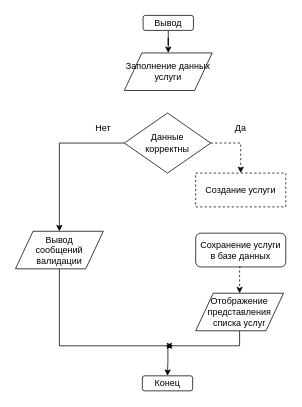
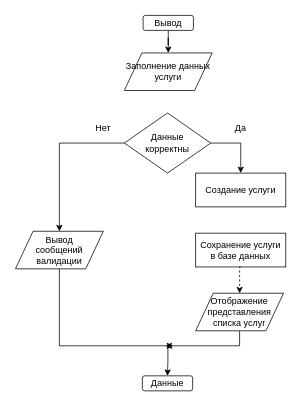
edge "Данные корректны" -> "Создание услуги": style dashed -> solid
node "Создание услуги": style dashed -> solid
node "Сохранение услуги в базе данных": shape rounded rectangle -> rectangle
node "Конец": label "Конец" -> "Данные"
